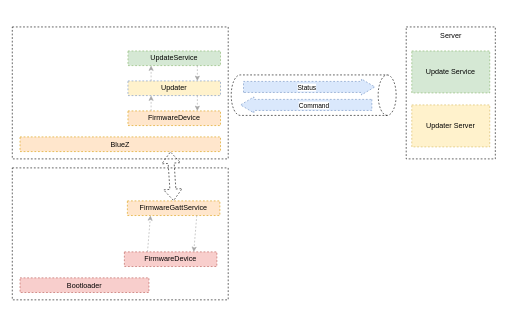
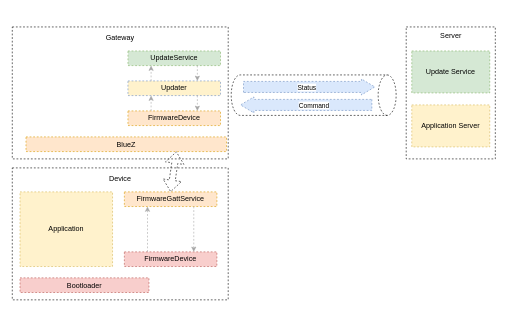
node "Gateway": added
node "Updater Server": label "Updater Server" -> "Application Server"
node "BlueZ": moved (120, 144) -> (126, 144)
node "Device": added
node "FirmwareGattService": moved (174, 208) -> (171, 199)
node "Application": added
